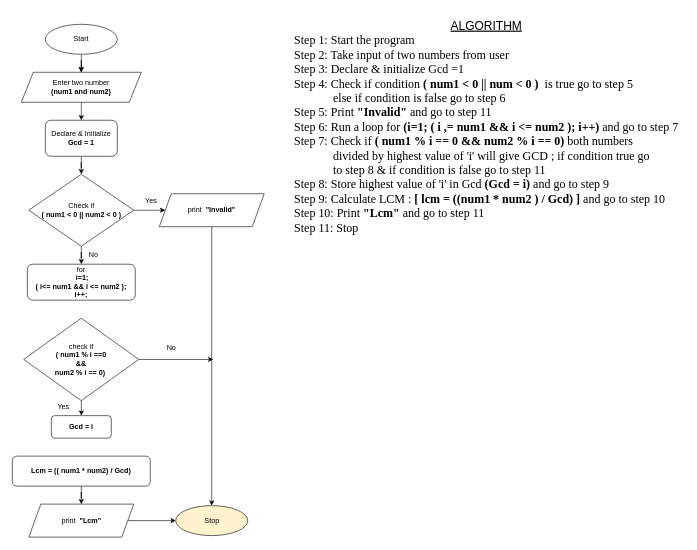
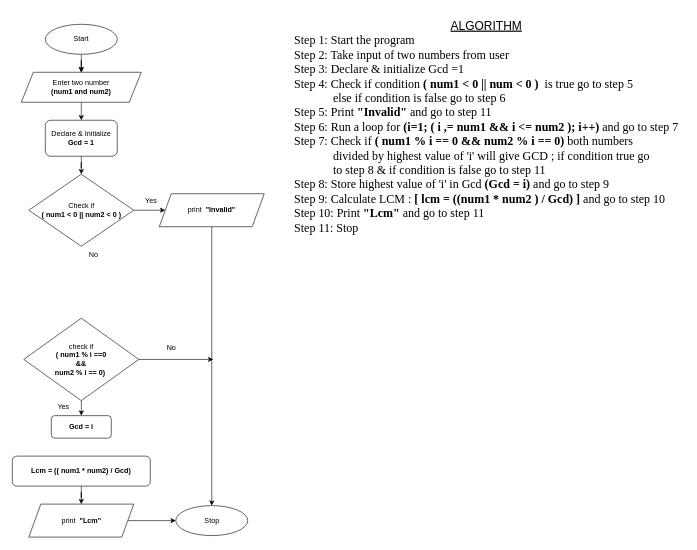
edge "Check if ( num1 < 0 || num2 < 0 )" -> "for i=1; ( i<= num1 && i <= num2 ); i++;": removed
node "for i=1; ( i<= num1 && i <= num2 ); i++;": removed
node "Stop": fillcolor #fff2cc -> #ffffff
